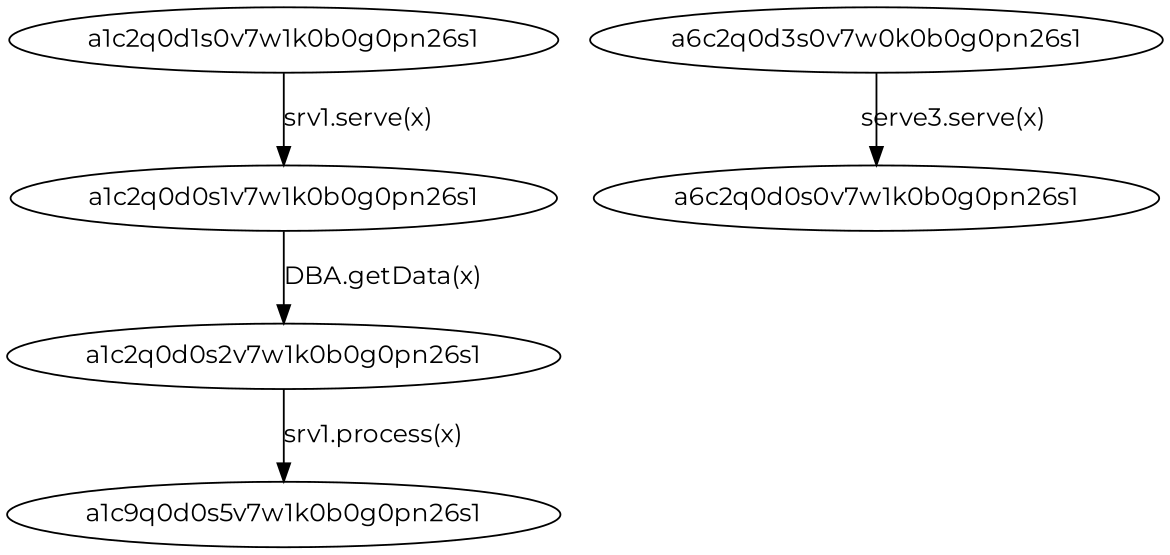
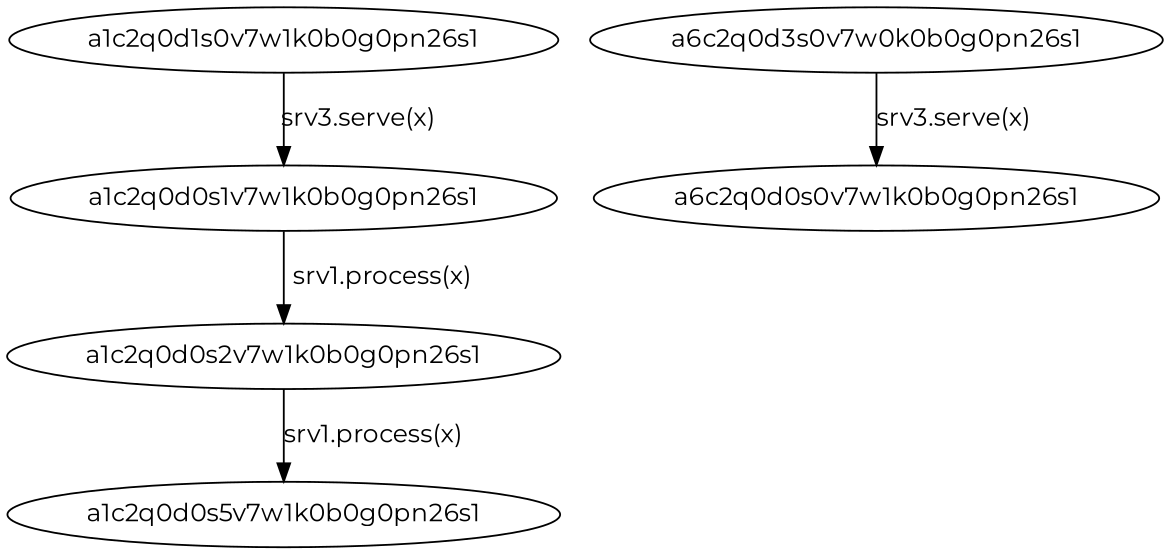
edge "a1c2q0d1s0v7w1k0b0g0pn26s1" -> "a1c2q0d0s1v7w1k0b0g0pn26s1": label "srv1.serve(x)" -> "srv3.serve(x)"
edge "a6c2q0d3s0v7w0k0b0g0pn26s1" -> "a6c2q0d0s0v7w1k0b0g0pn26s1": label "serve3.serve(x)" -> "srv3.serve(x)"
edge "a1c2q0d0s1v7w1k0b0g0pn26s1" -> "a1c2q0d0s2v7w1k0b0g0pn26s1": label "DBA.getData(x)" -> "srv1.process(x)"
node "a1c9q0d0s5v7w1k0b0g0pn26s1": label "a1c9q0d0s5v7w1k0b0g0pn26s1" -> "a1c2q0d0s5v7w1k0b0g0pn26s1"
